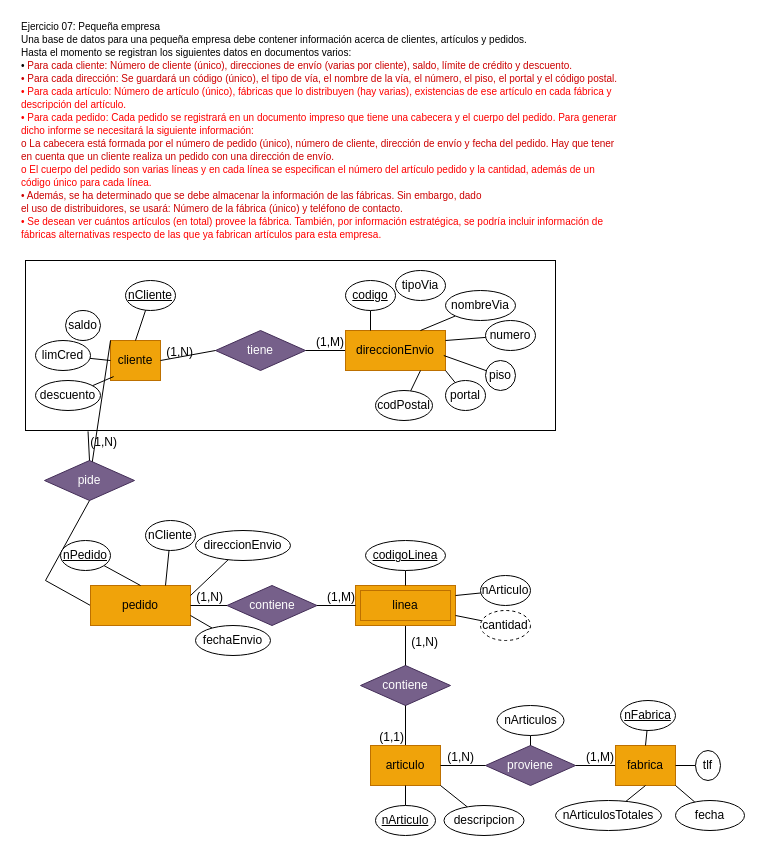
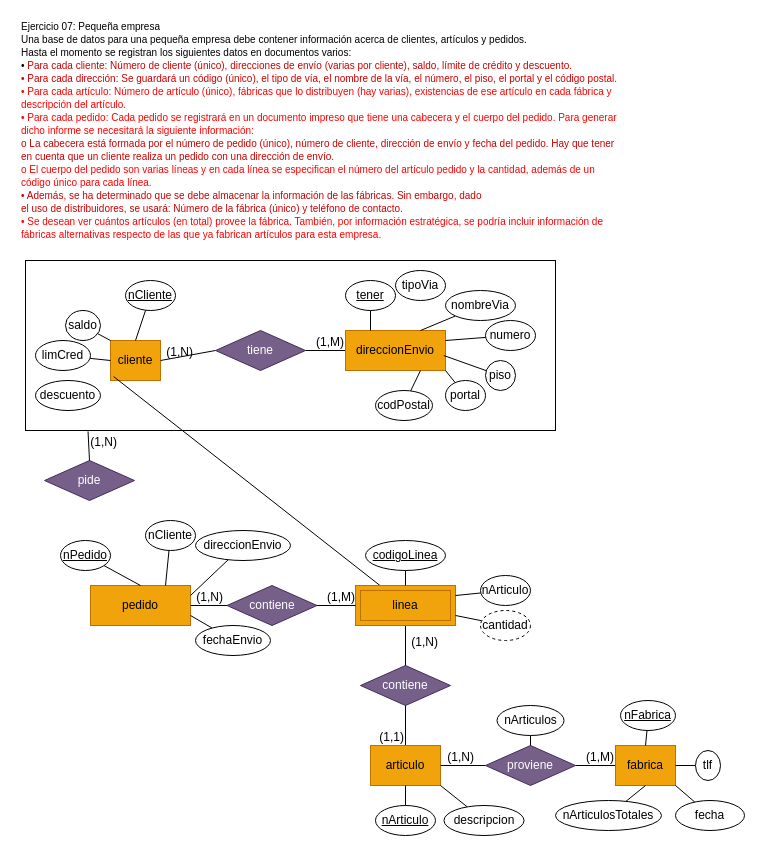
node "codigo": label "codigo" -> "tener"
edge "cliente" -- "descuento": now "cliente" -- "linea"
edge "cliente" -- "pide": now "cliente" -- "saldo"
edge "pide" -- "pedido": removed
